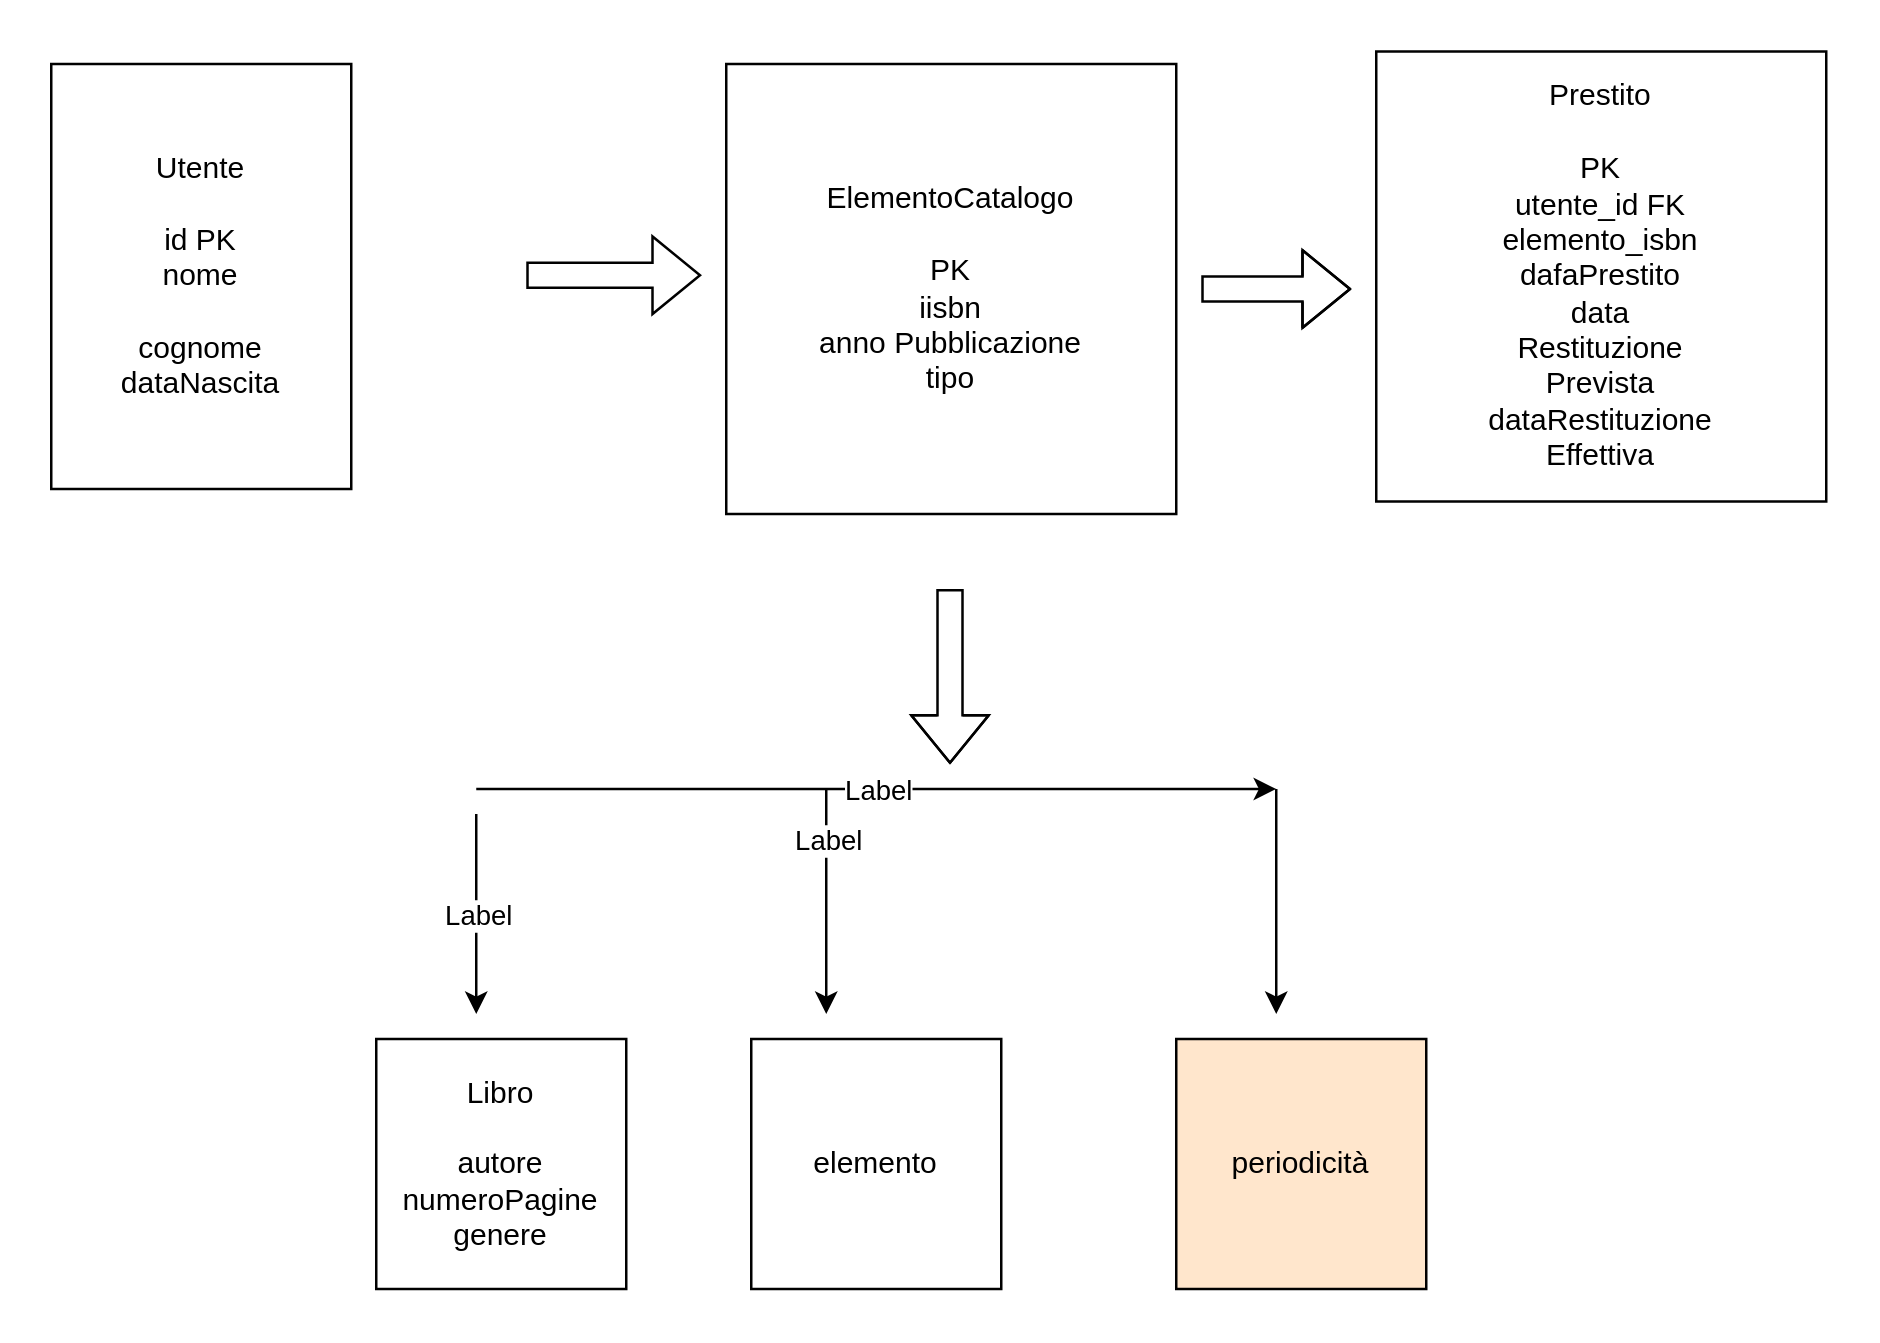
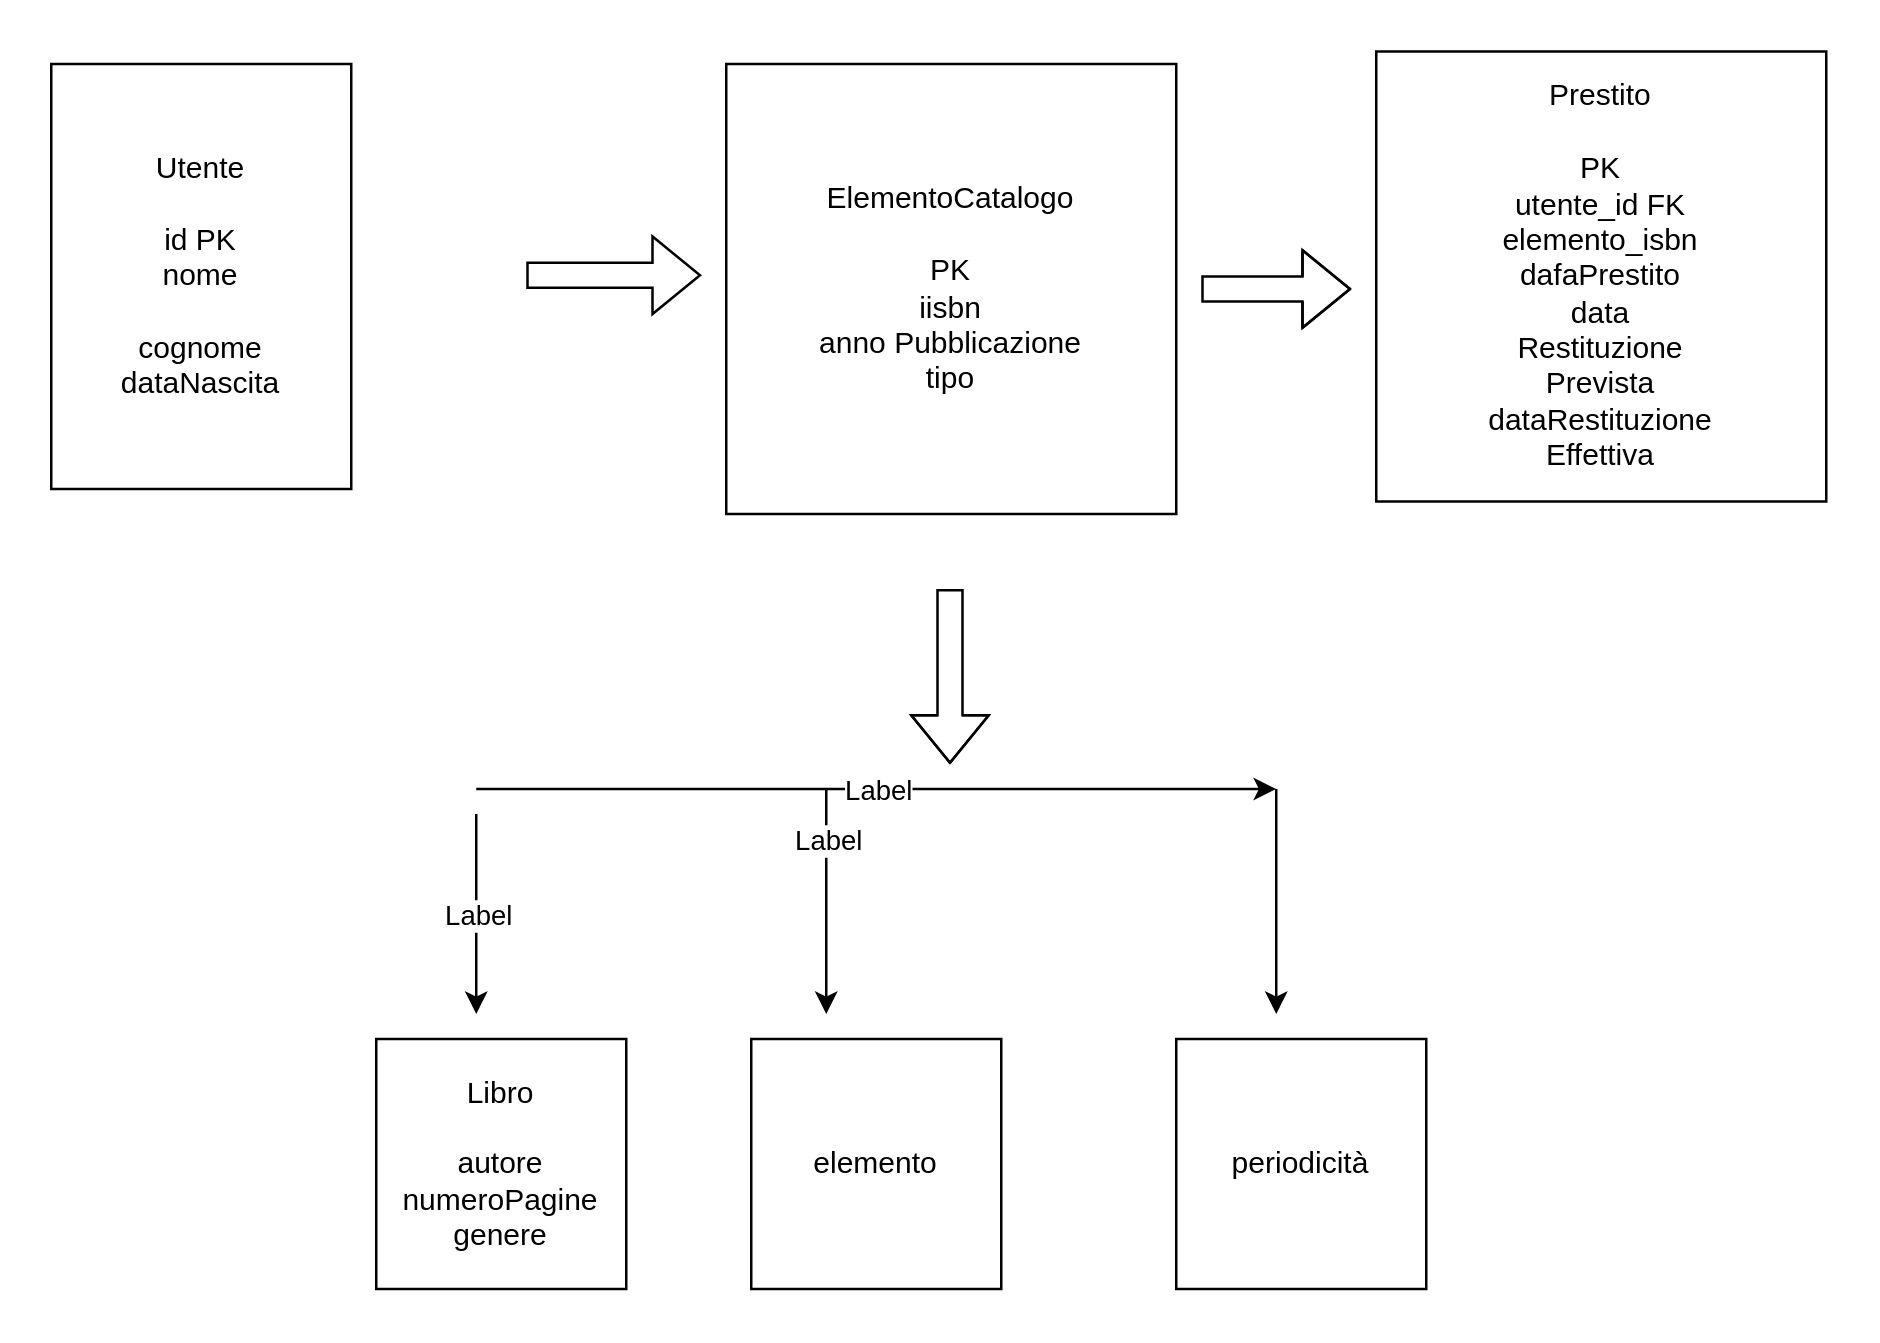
node "periodicità": fillcolor #ffe6cc -> #ffffff
